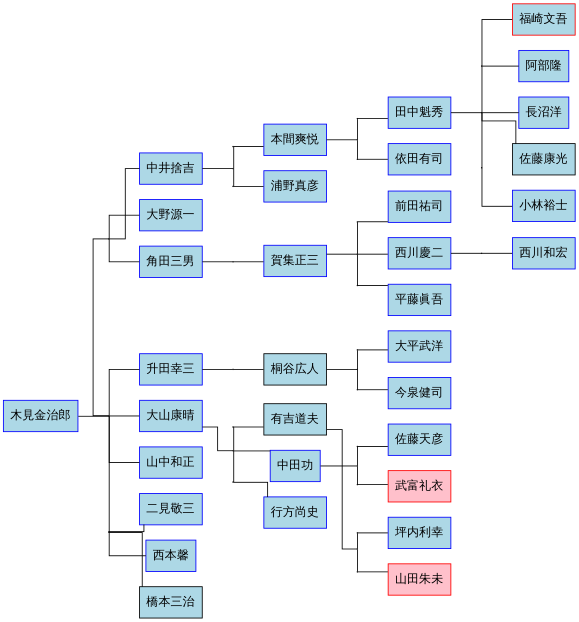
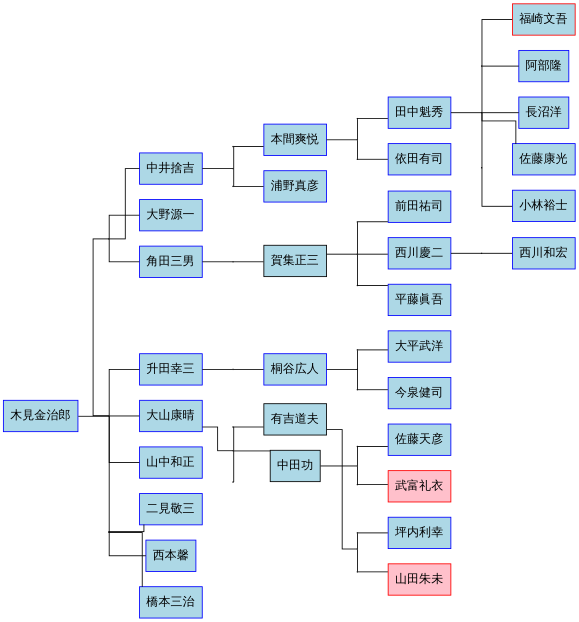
node "佐藤康光": color black -> blue
node "賀集正三": color blue -> black
node "桐谷広人": color black -> blue
node "中田功": color blue -> black
node "行方尚史": removed
node "橋本三治": color black -> blue
